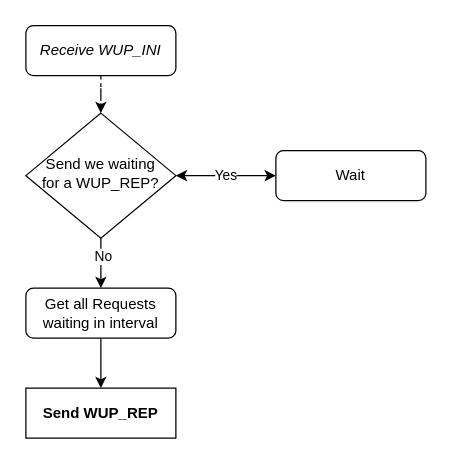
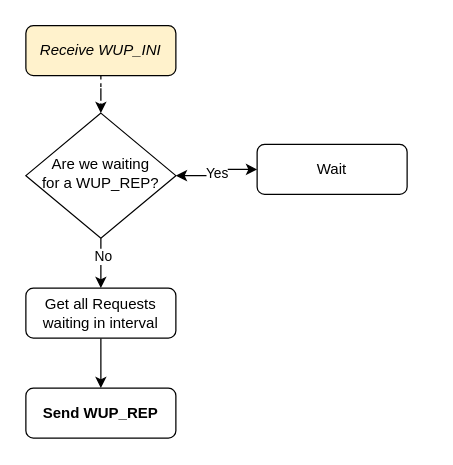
node "Receive WUP_INI": fillcolor #ffffff -> #fff2cc
node "Send we waiting for a WUP_REP?": label "Send we waiting for a WUP_REP?" -> "Are we waiting for a WUP_REP?"
node "Wait": moved (351, 176) -> (332, 169)
node "Send WUP_REP": shape rectangle -> rounded rectangle
